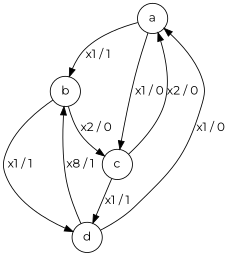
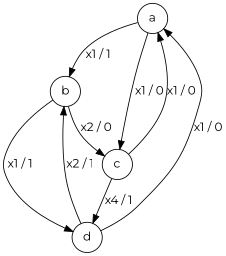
edge "c" -> "a": label "x2 / 0" -> "x1 / 0"
edge "d" -> "b": label "x8 / 1" -> "x2 / 1"
edge "c" -> "d": label "x1 / 1" -> "x4 / 1"
